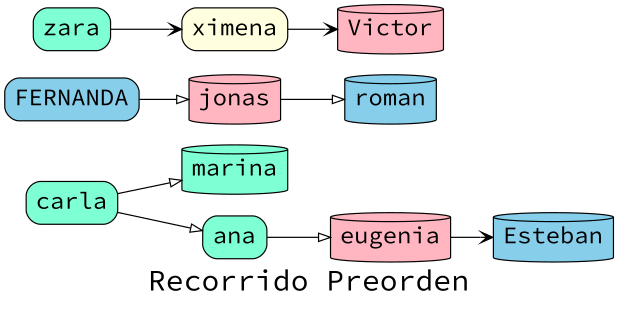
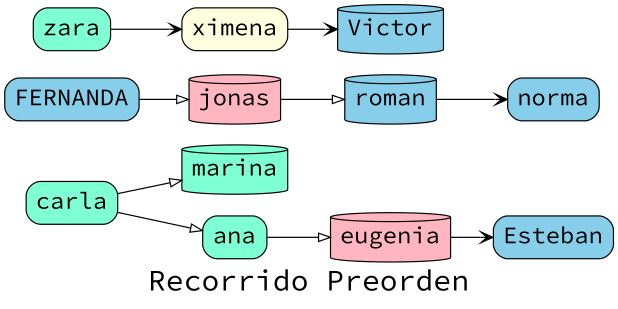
node "Victor": fillcolor lightpink -> skyblue
node "norma": added
node "Esteban": shape cylinder -> box
